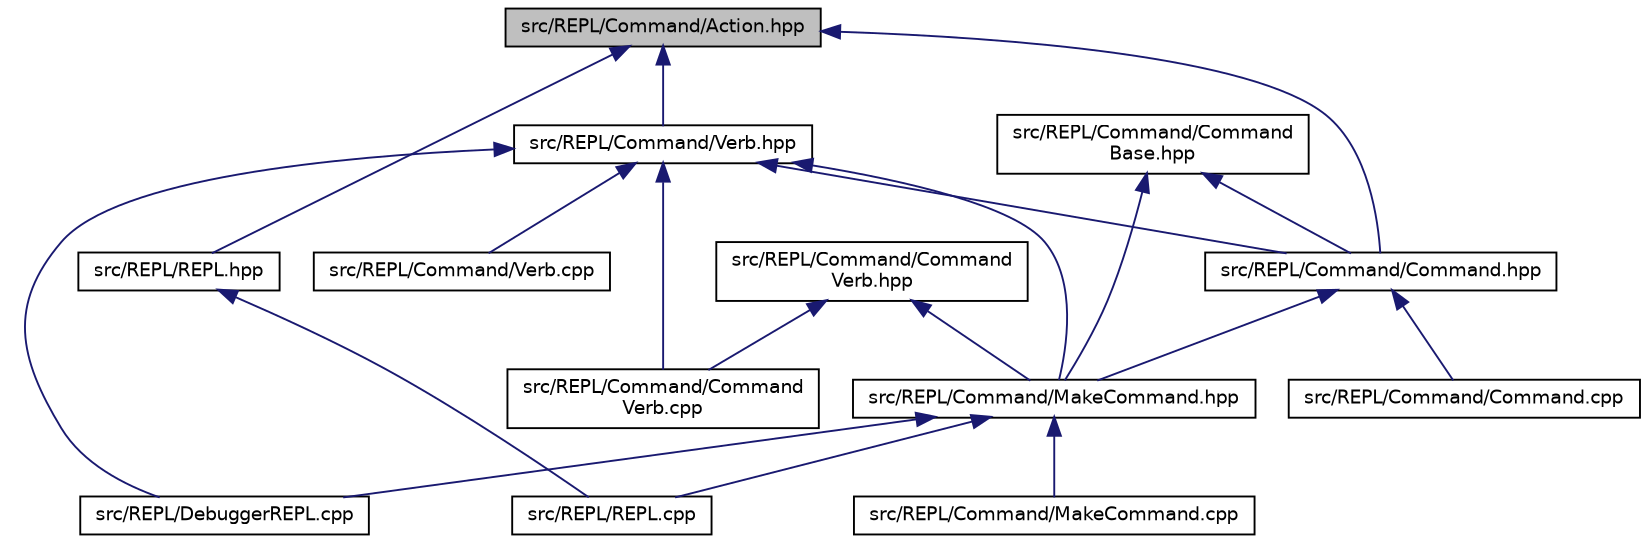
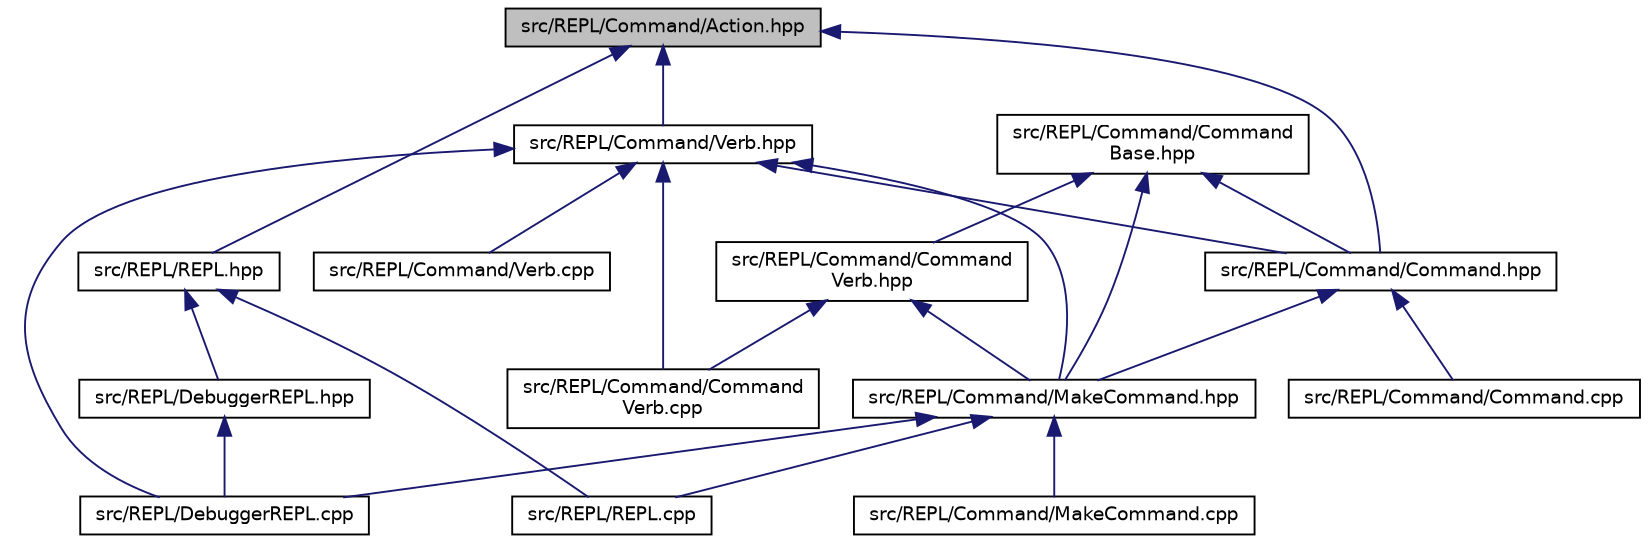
edge "src/REPL/Command/Command Verb.hpp" -> "src/REPL/Command/Command Base.hpp": added
node "src/REPL/DebuggerREPL.hpp": added
